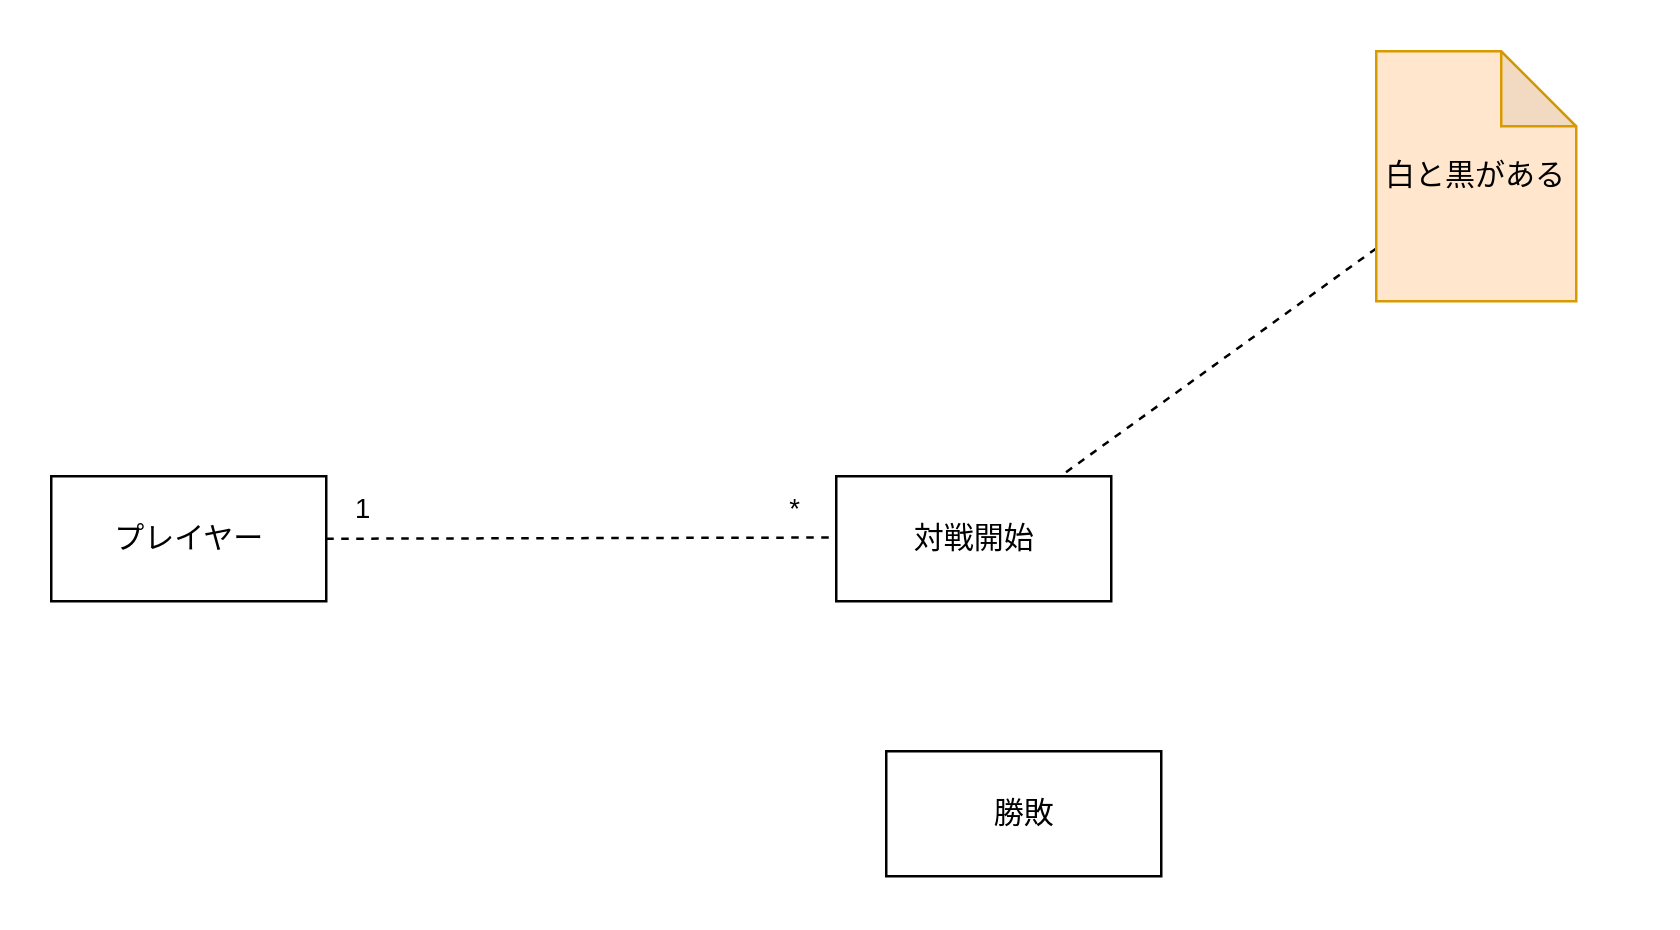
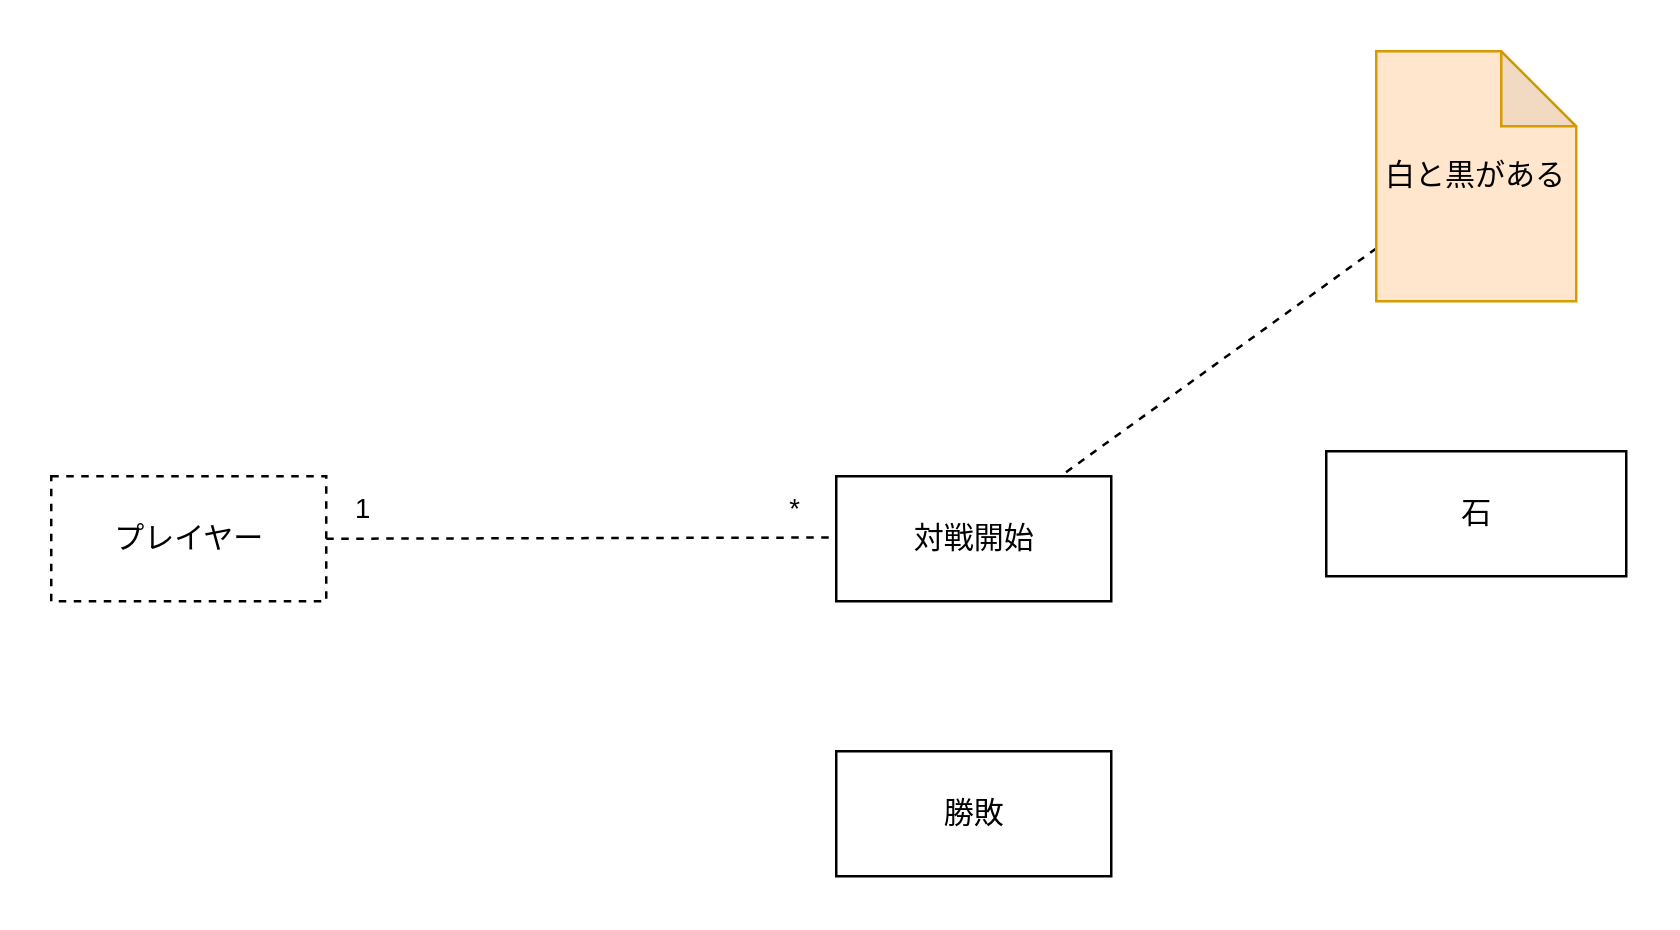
node "石": added
node "プレイヤー": style solid -> dashed
node "勝敗": moved (1024, 814) -> (974, 814)
